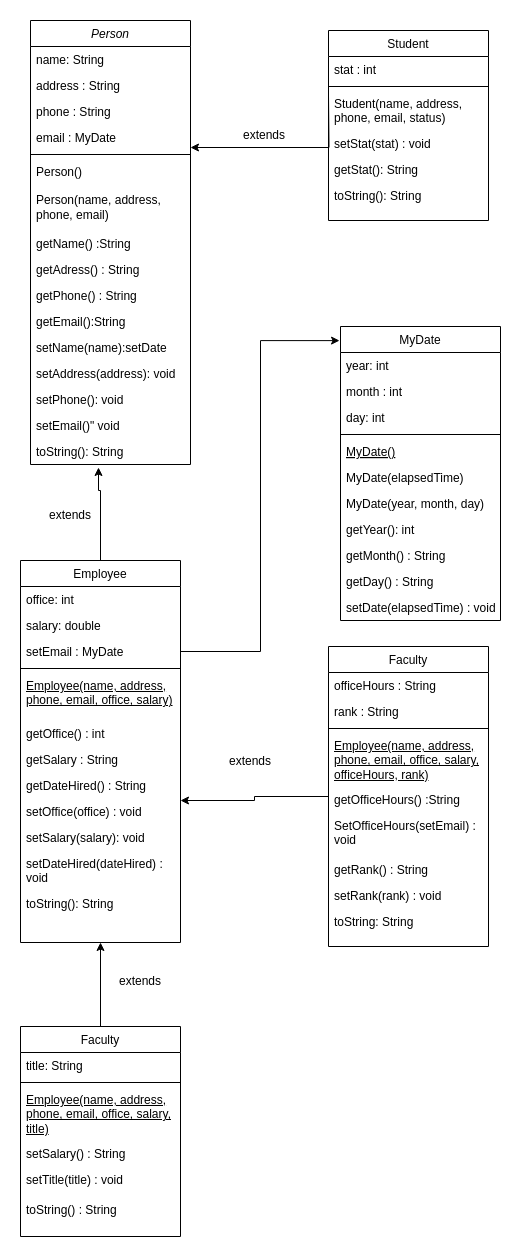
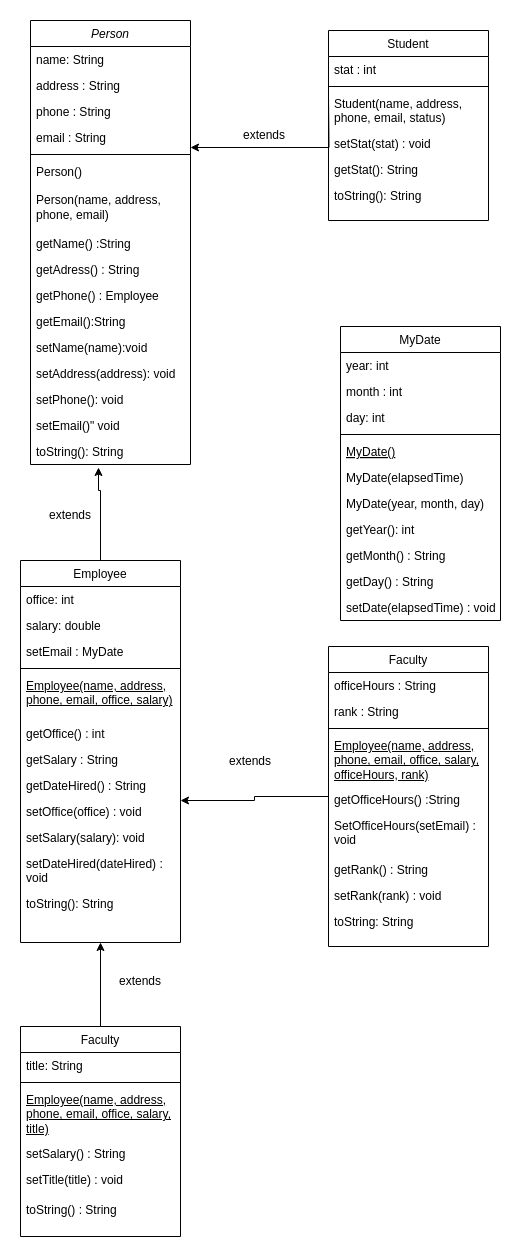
node "email : MyDate": label "email : MyDate" -> "email : String"
node "getPhone() : String": label "getPhone() : String" -> "getPhone() : Employee"
node "setName(name):setDate": label "setName(name):setDate" -> "setName(name):void"
edge "setEmail : MyDate" -> "MyDate": removed
